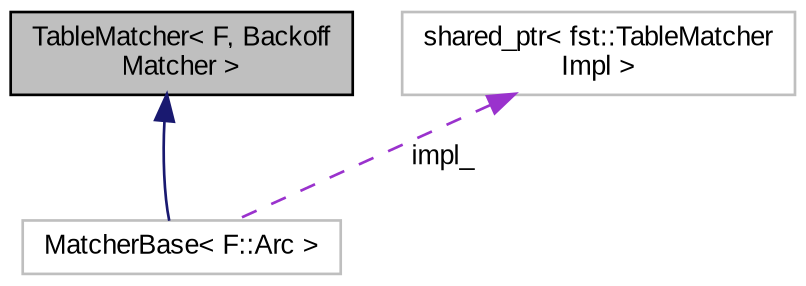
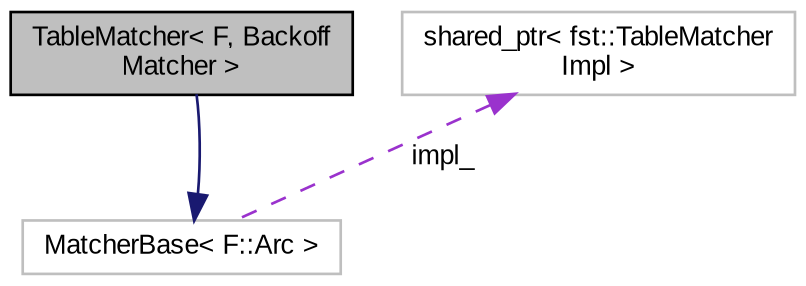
edge "MatcherBase< F::Arc >" -> "TableMatcher< F, Backoff Matcher >": reversed
